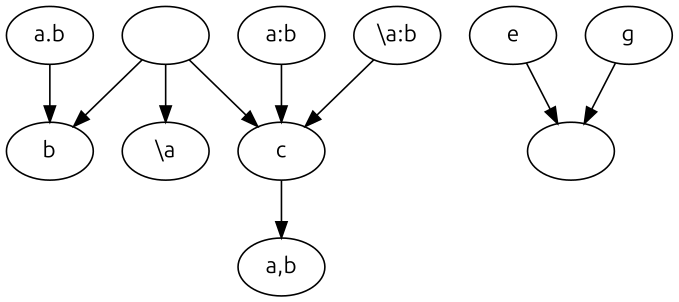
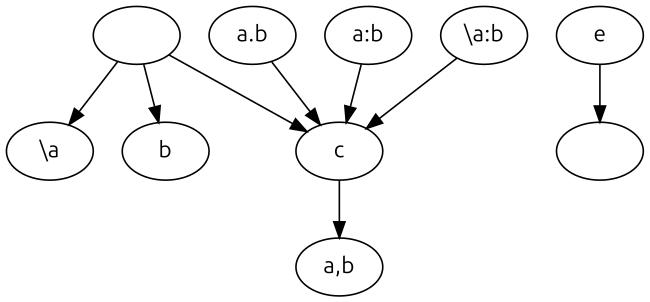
node "g": removed
edge "a.b" -> "b": now "a.b" -> "c"
